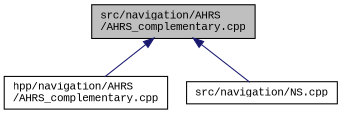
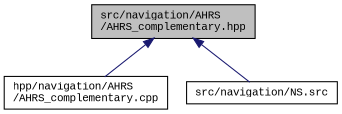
node "src/navigation/AHRS /AHRS_complementary.cpp": label "src/navigation/AHRS /AHRS_complementary.cpp" -> "src/navigation/AHRS /AHRS_complementary.hpp"
node "src/navigation/NS.cpp": label "src/navigation/NS.cpp" -> "src/navigation/NS.src"
